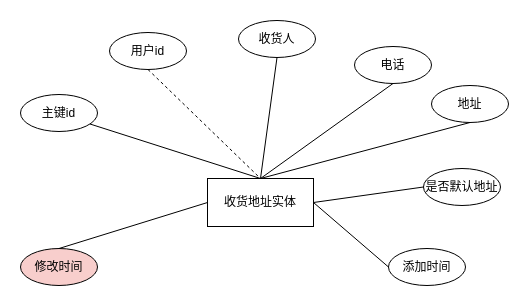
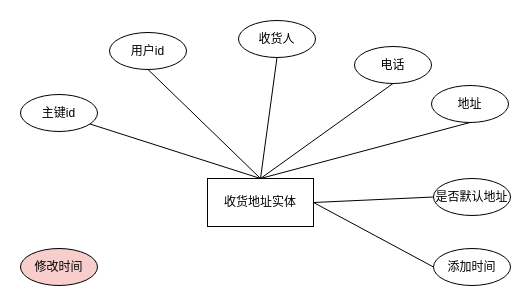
edge "用户id" -- "收货地址实体": style dashed -> solid
node "是否默认地址": moved (462, 187) -> (472, 197)
edge "收货地址实体" -- "修改时间": removed
node "添加时间": moved (427, 267) -> (472, 267)
